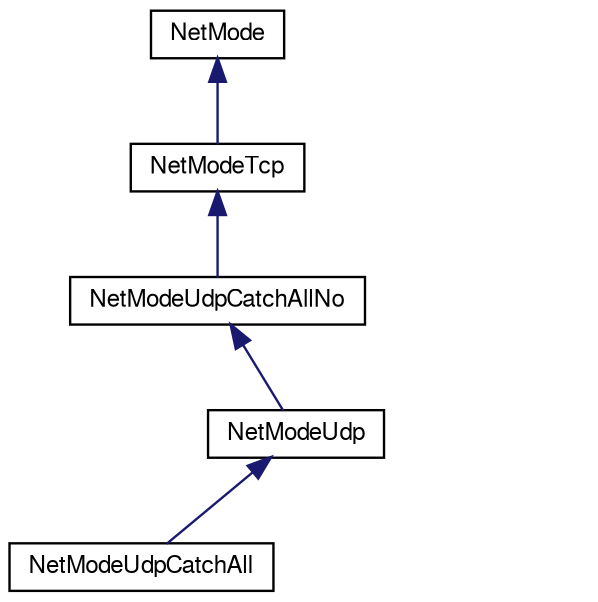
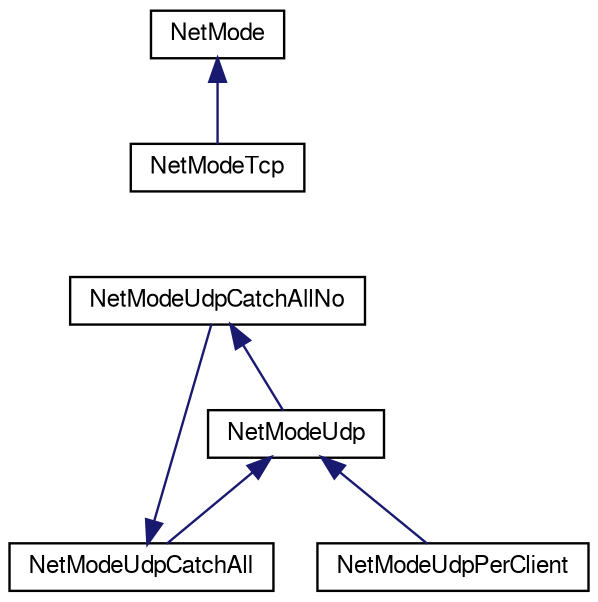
edge "NetModeUdpCatchAllNo" -> "NetModeTcp": now "NetModeUdpCatchAllNo" -> "NetModeUdpCatchAll"
node "NetModeUdpPerClient": added
